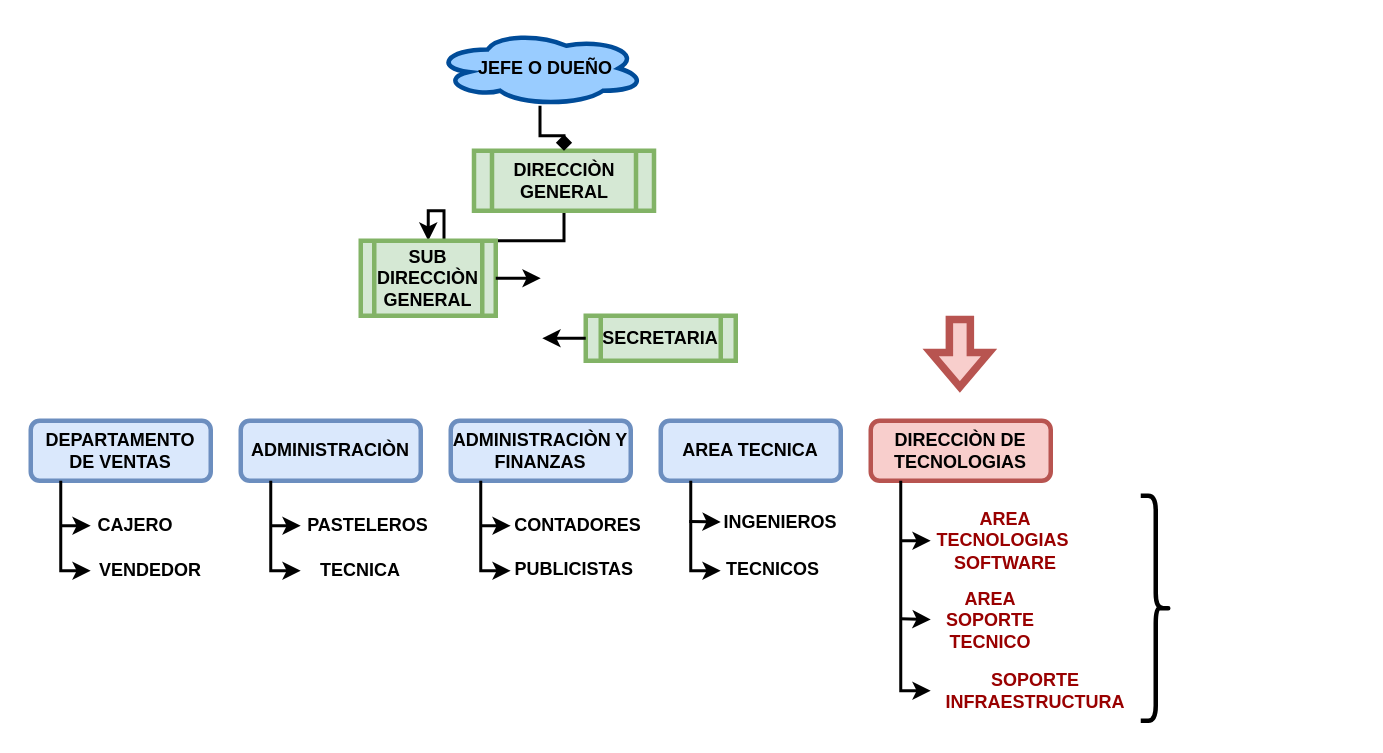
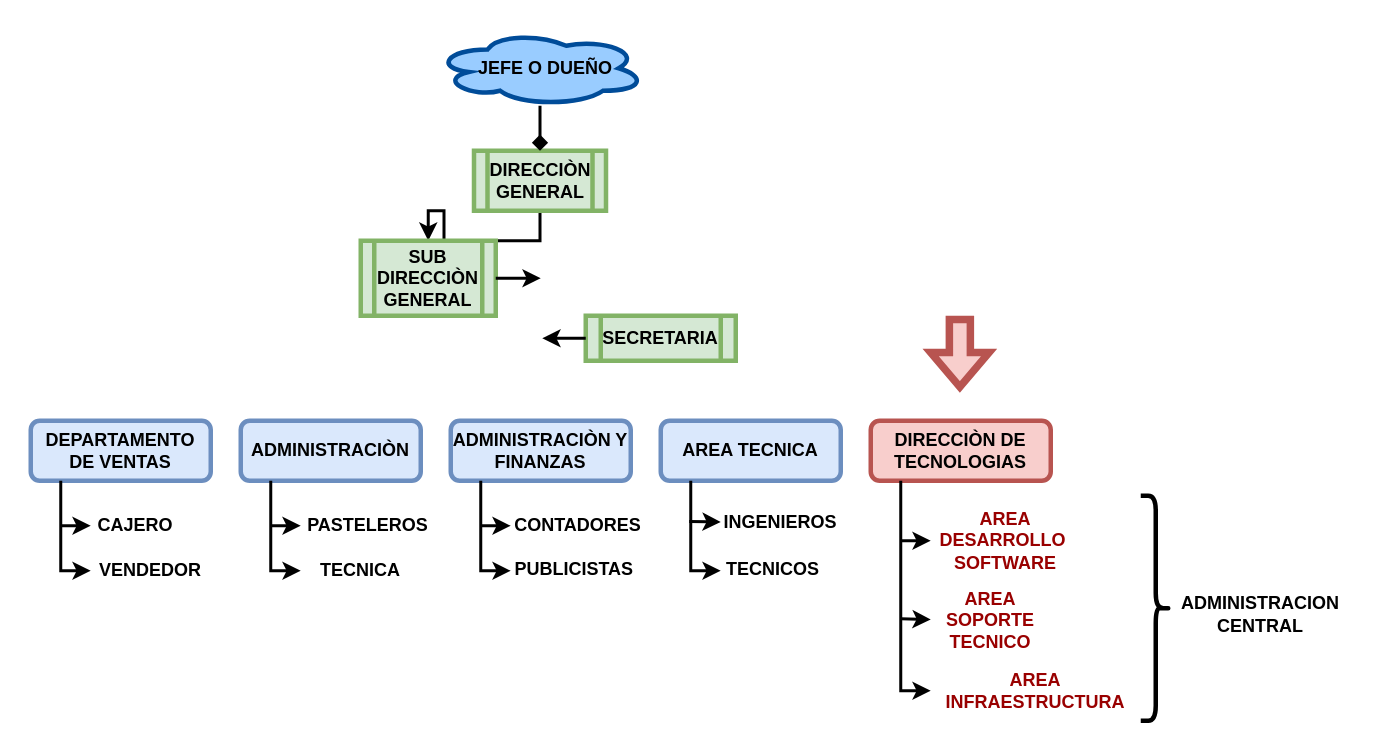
node "DIRECCIÒN GENERAL": size 180x60 -> 132x60
node "AREA TECNOLOGIAS SOFTWARE": label "AREA TECNOLOGIAS SOFTWARE" -> "AREA DESARROLLO SOFTWARE"
node "ADMINISTRACION CENTRAL": added
node "SOPORTE INFRAESTRUCTURA": label "SOPORTE INFRAESTRUCTURA" -> "AREA INFRAESTRUCTURA"
